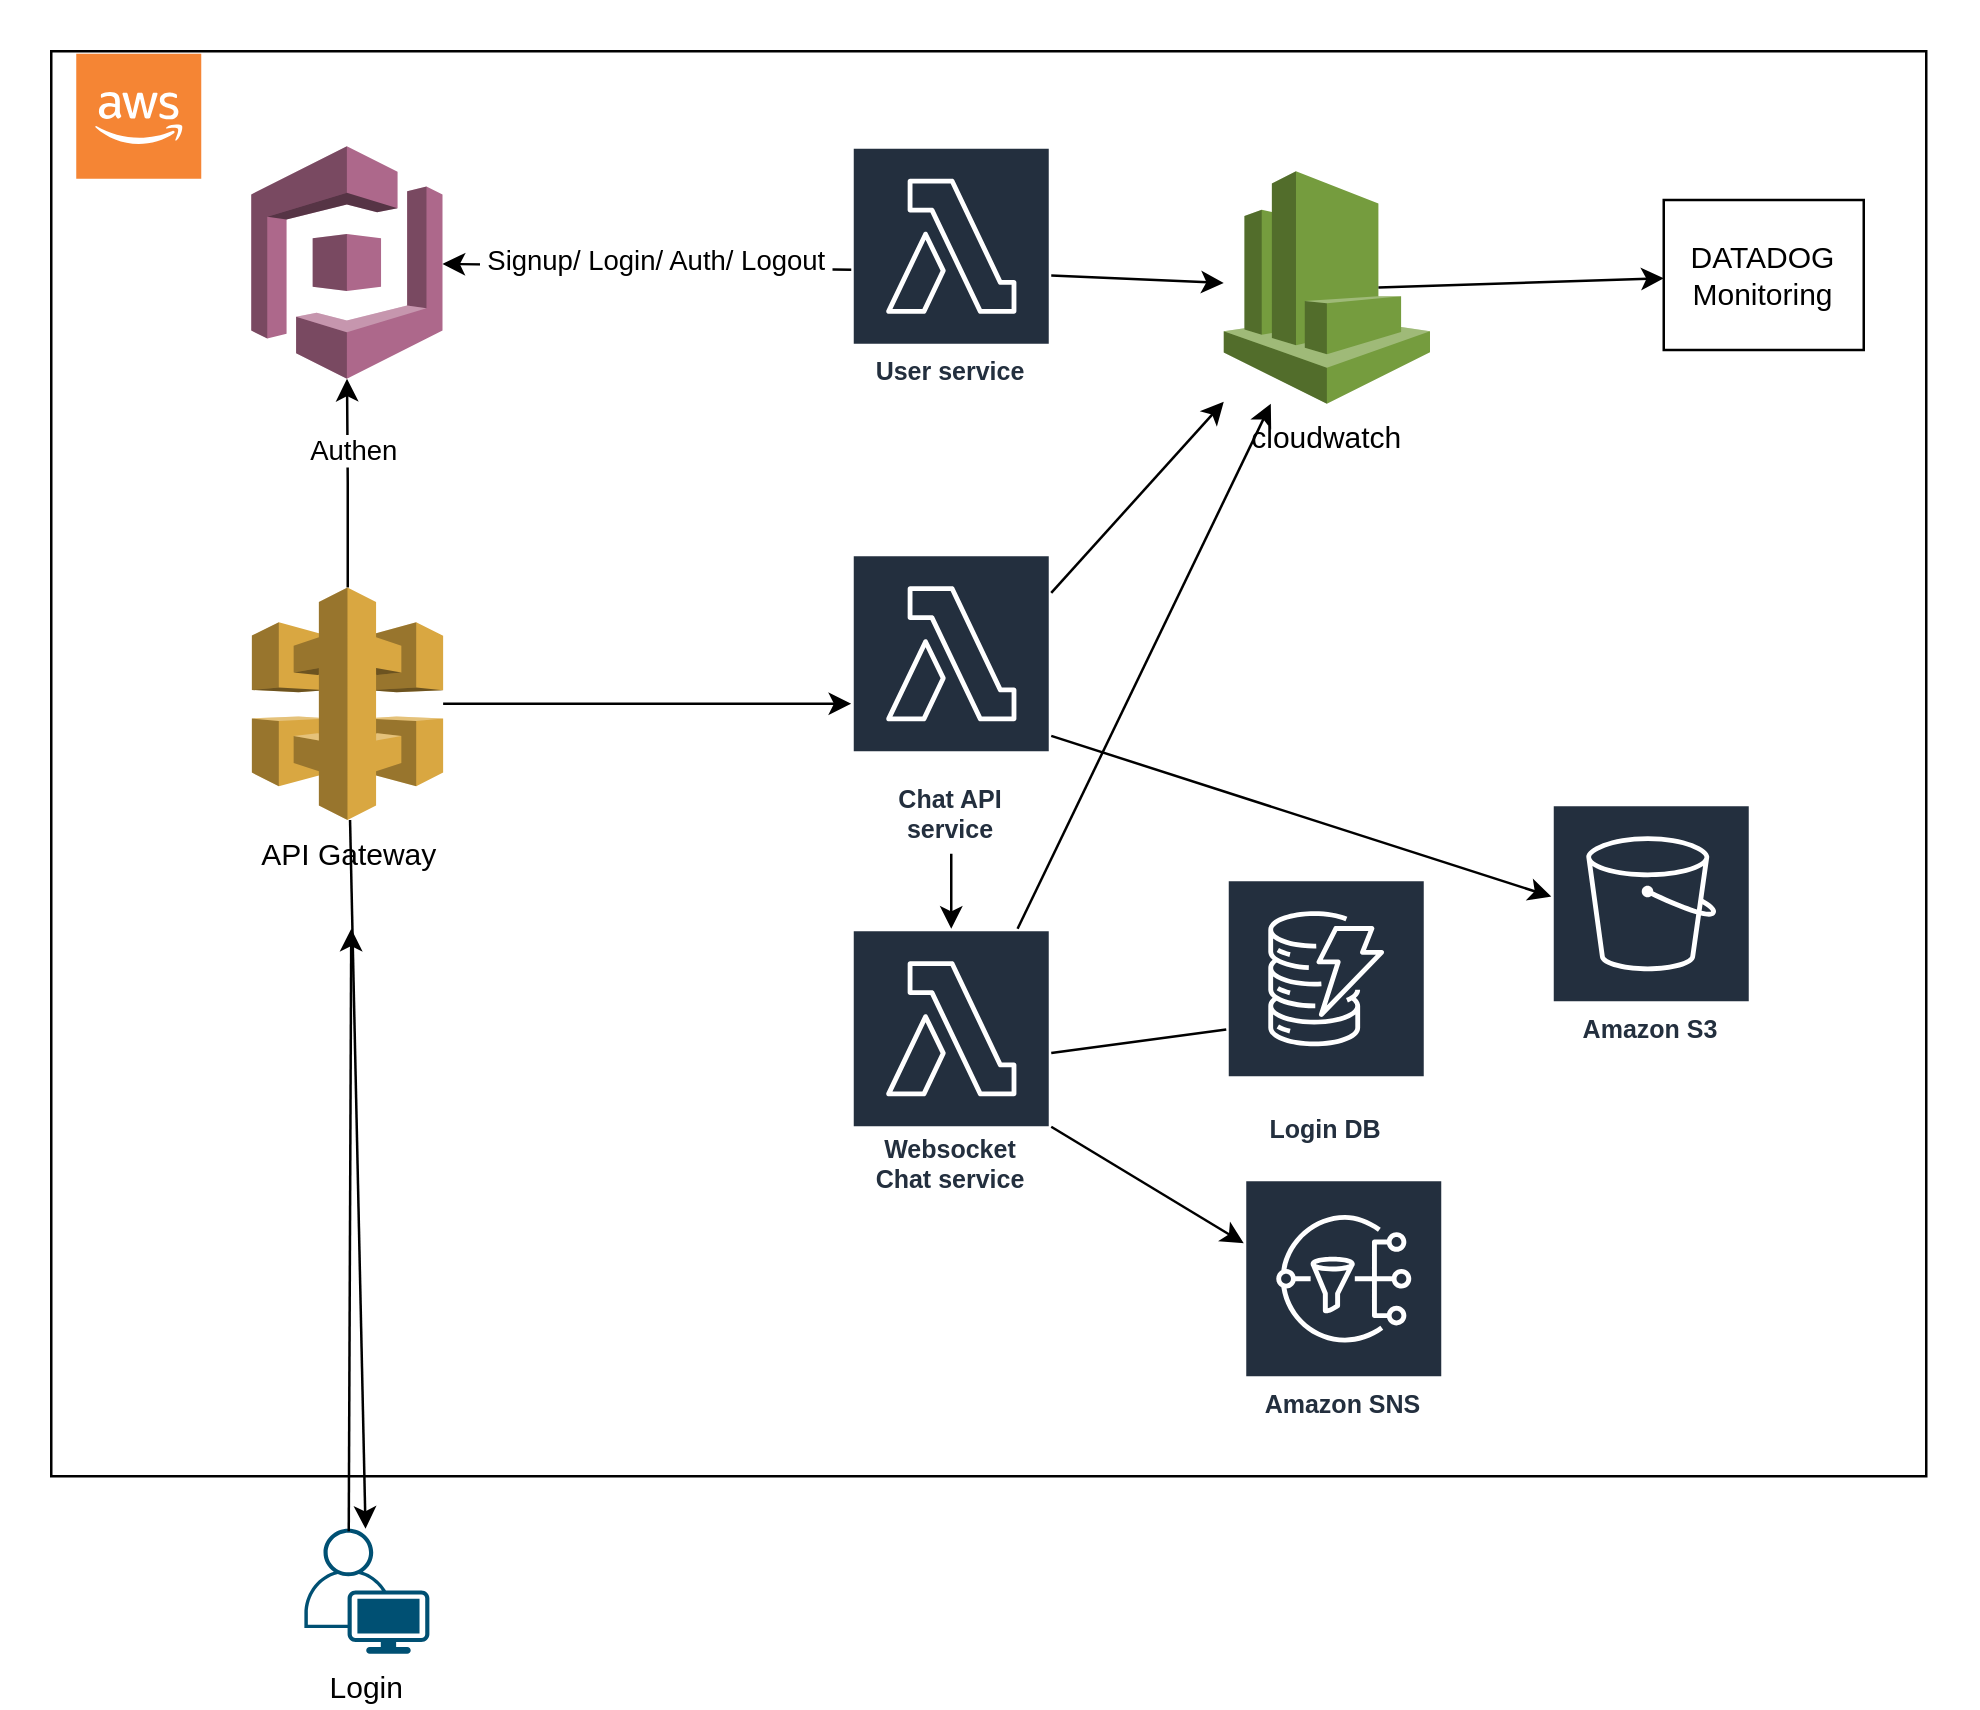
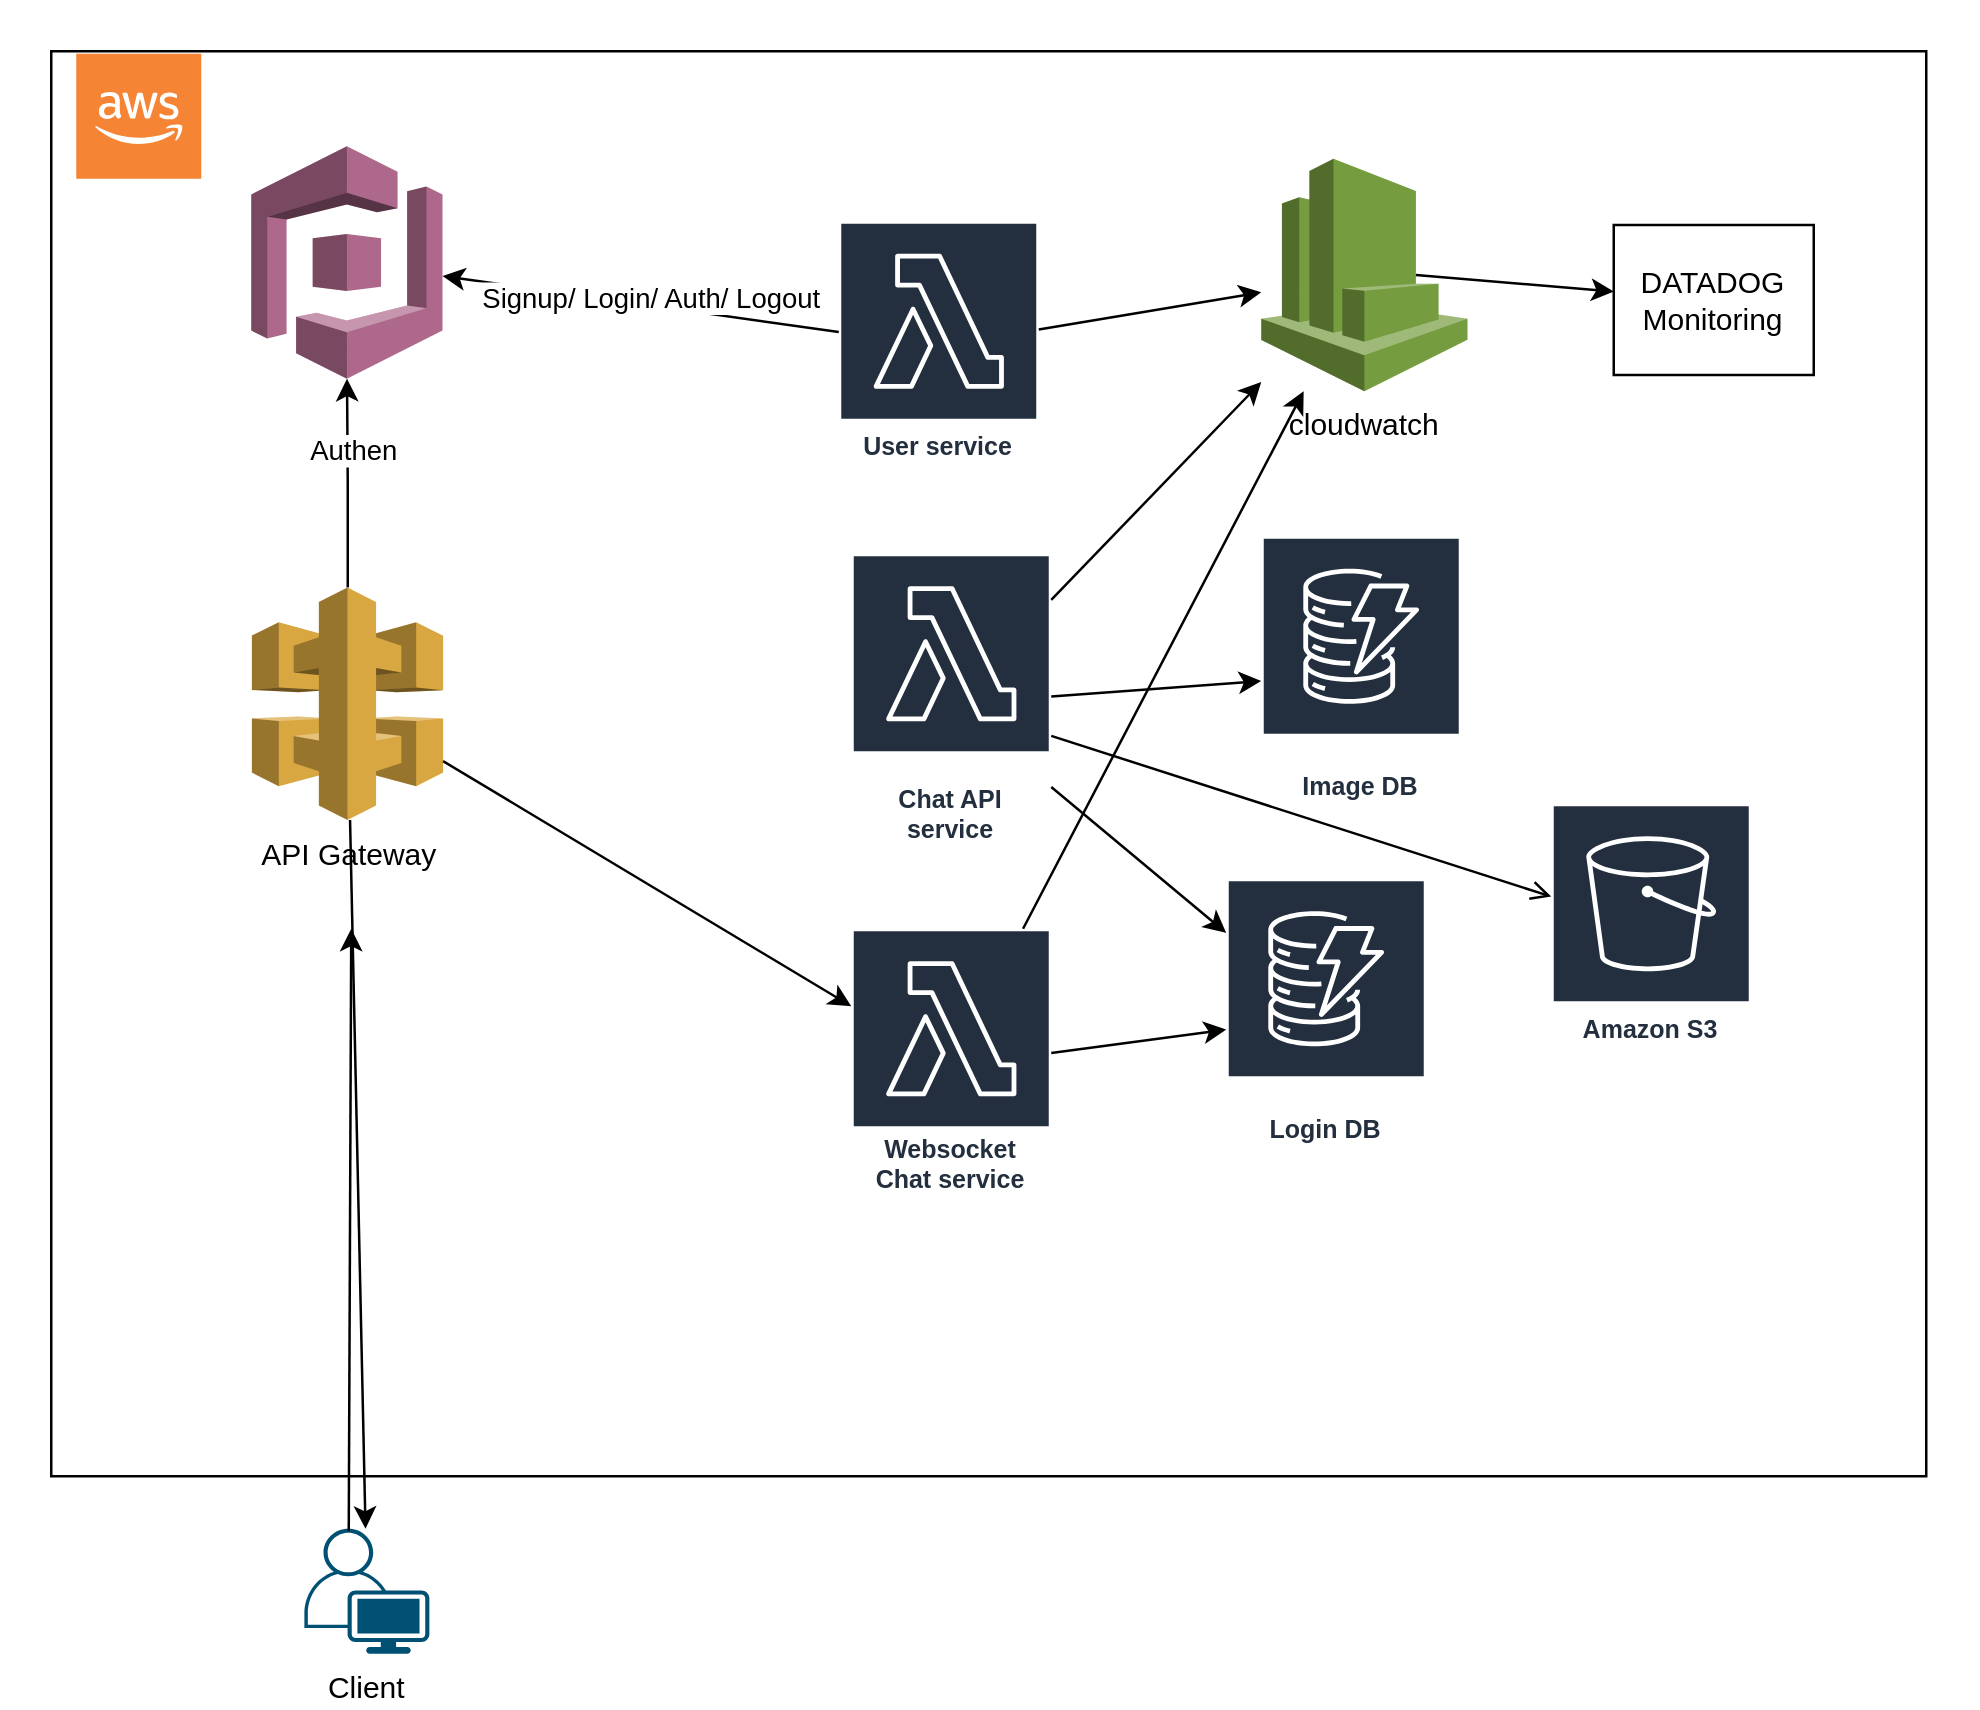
node "User service": moved (951, 271) -> (939, 346)
node "DATADOG Monitoring": moved (1764, 275) -> (1714, 300)
node "cloudwatch": moved (1327, 288) -> (1364, 275)
node "Image DB": added
edge "Chat API service" -> "Image DB": added
edge "API Gateway" -> "Chat API service": removed
edge "API Gateway" -> "Websocket Chat service": added
edge "Chat API service" -> "Websocket Chat service": now "Chat API service" -> "Login DB"
edge "Chat API service" -> "Amazon S3": arrowhead classic -> open
edge "Login DB" -- "Websocket Chat service": arrowhead none -> classic
edge "Websocket Chat service" -> "Amazon SNS": removed
node "Amazon SNS": removed
node "Login": label "Login" -> "Client"
